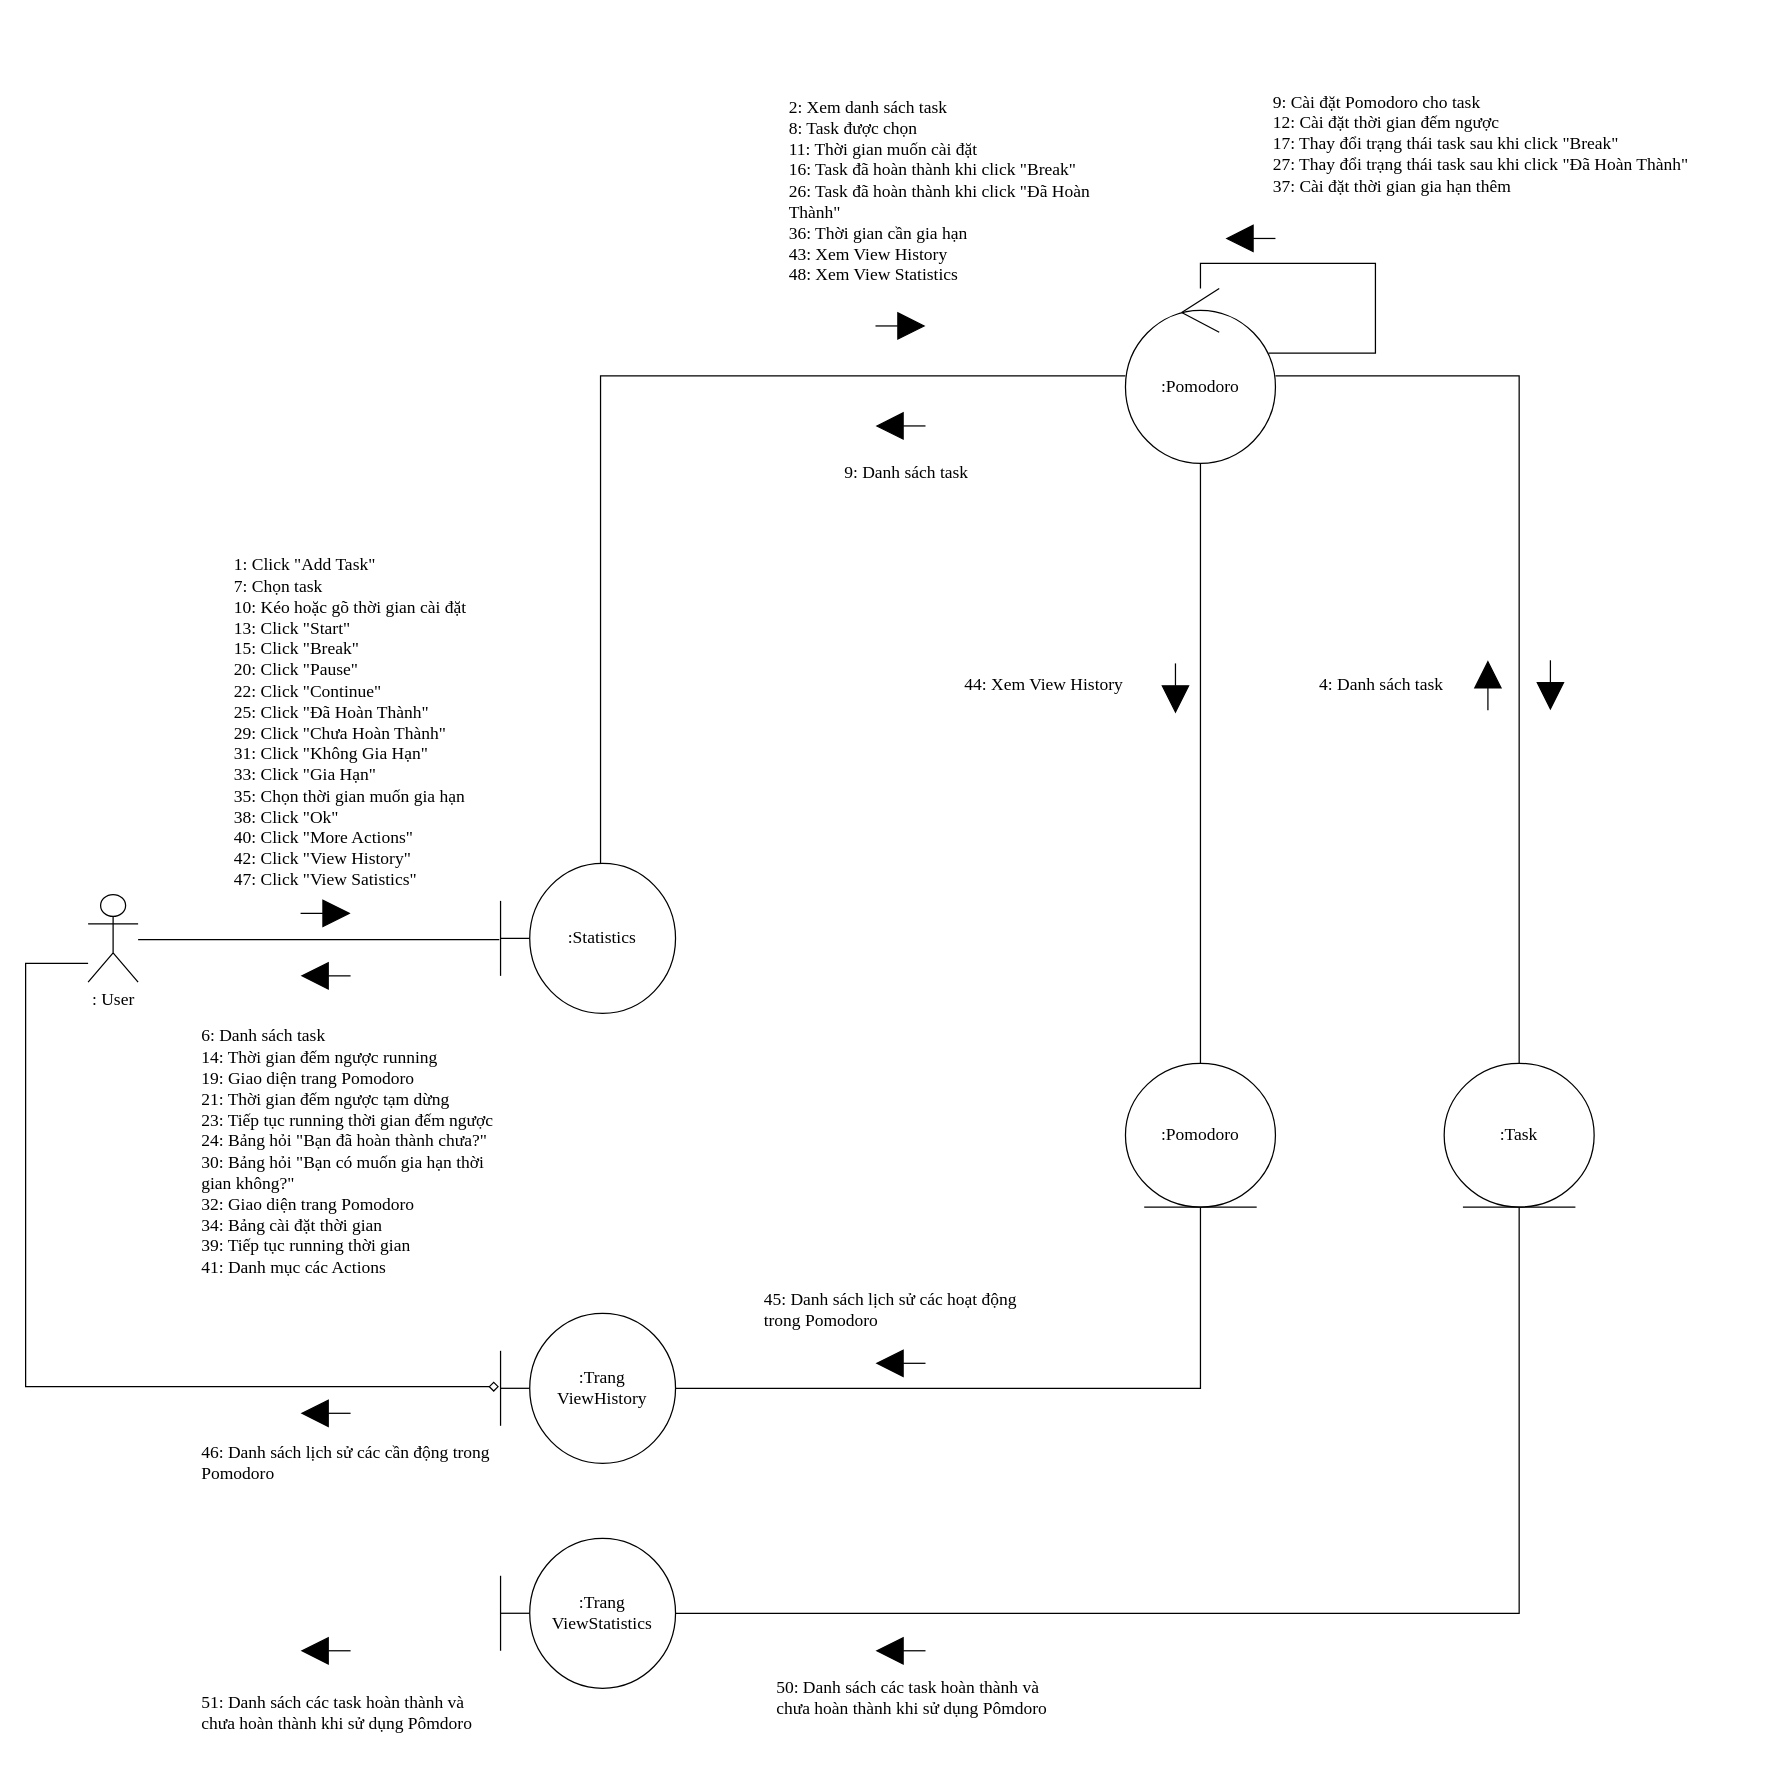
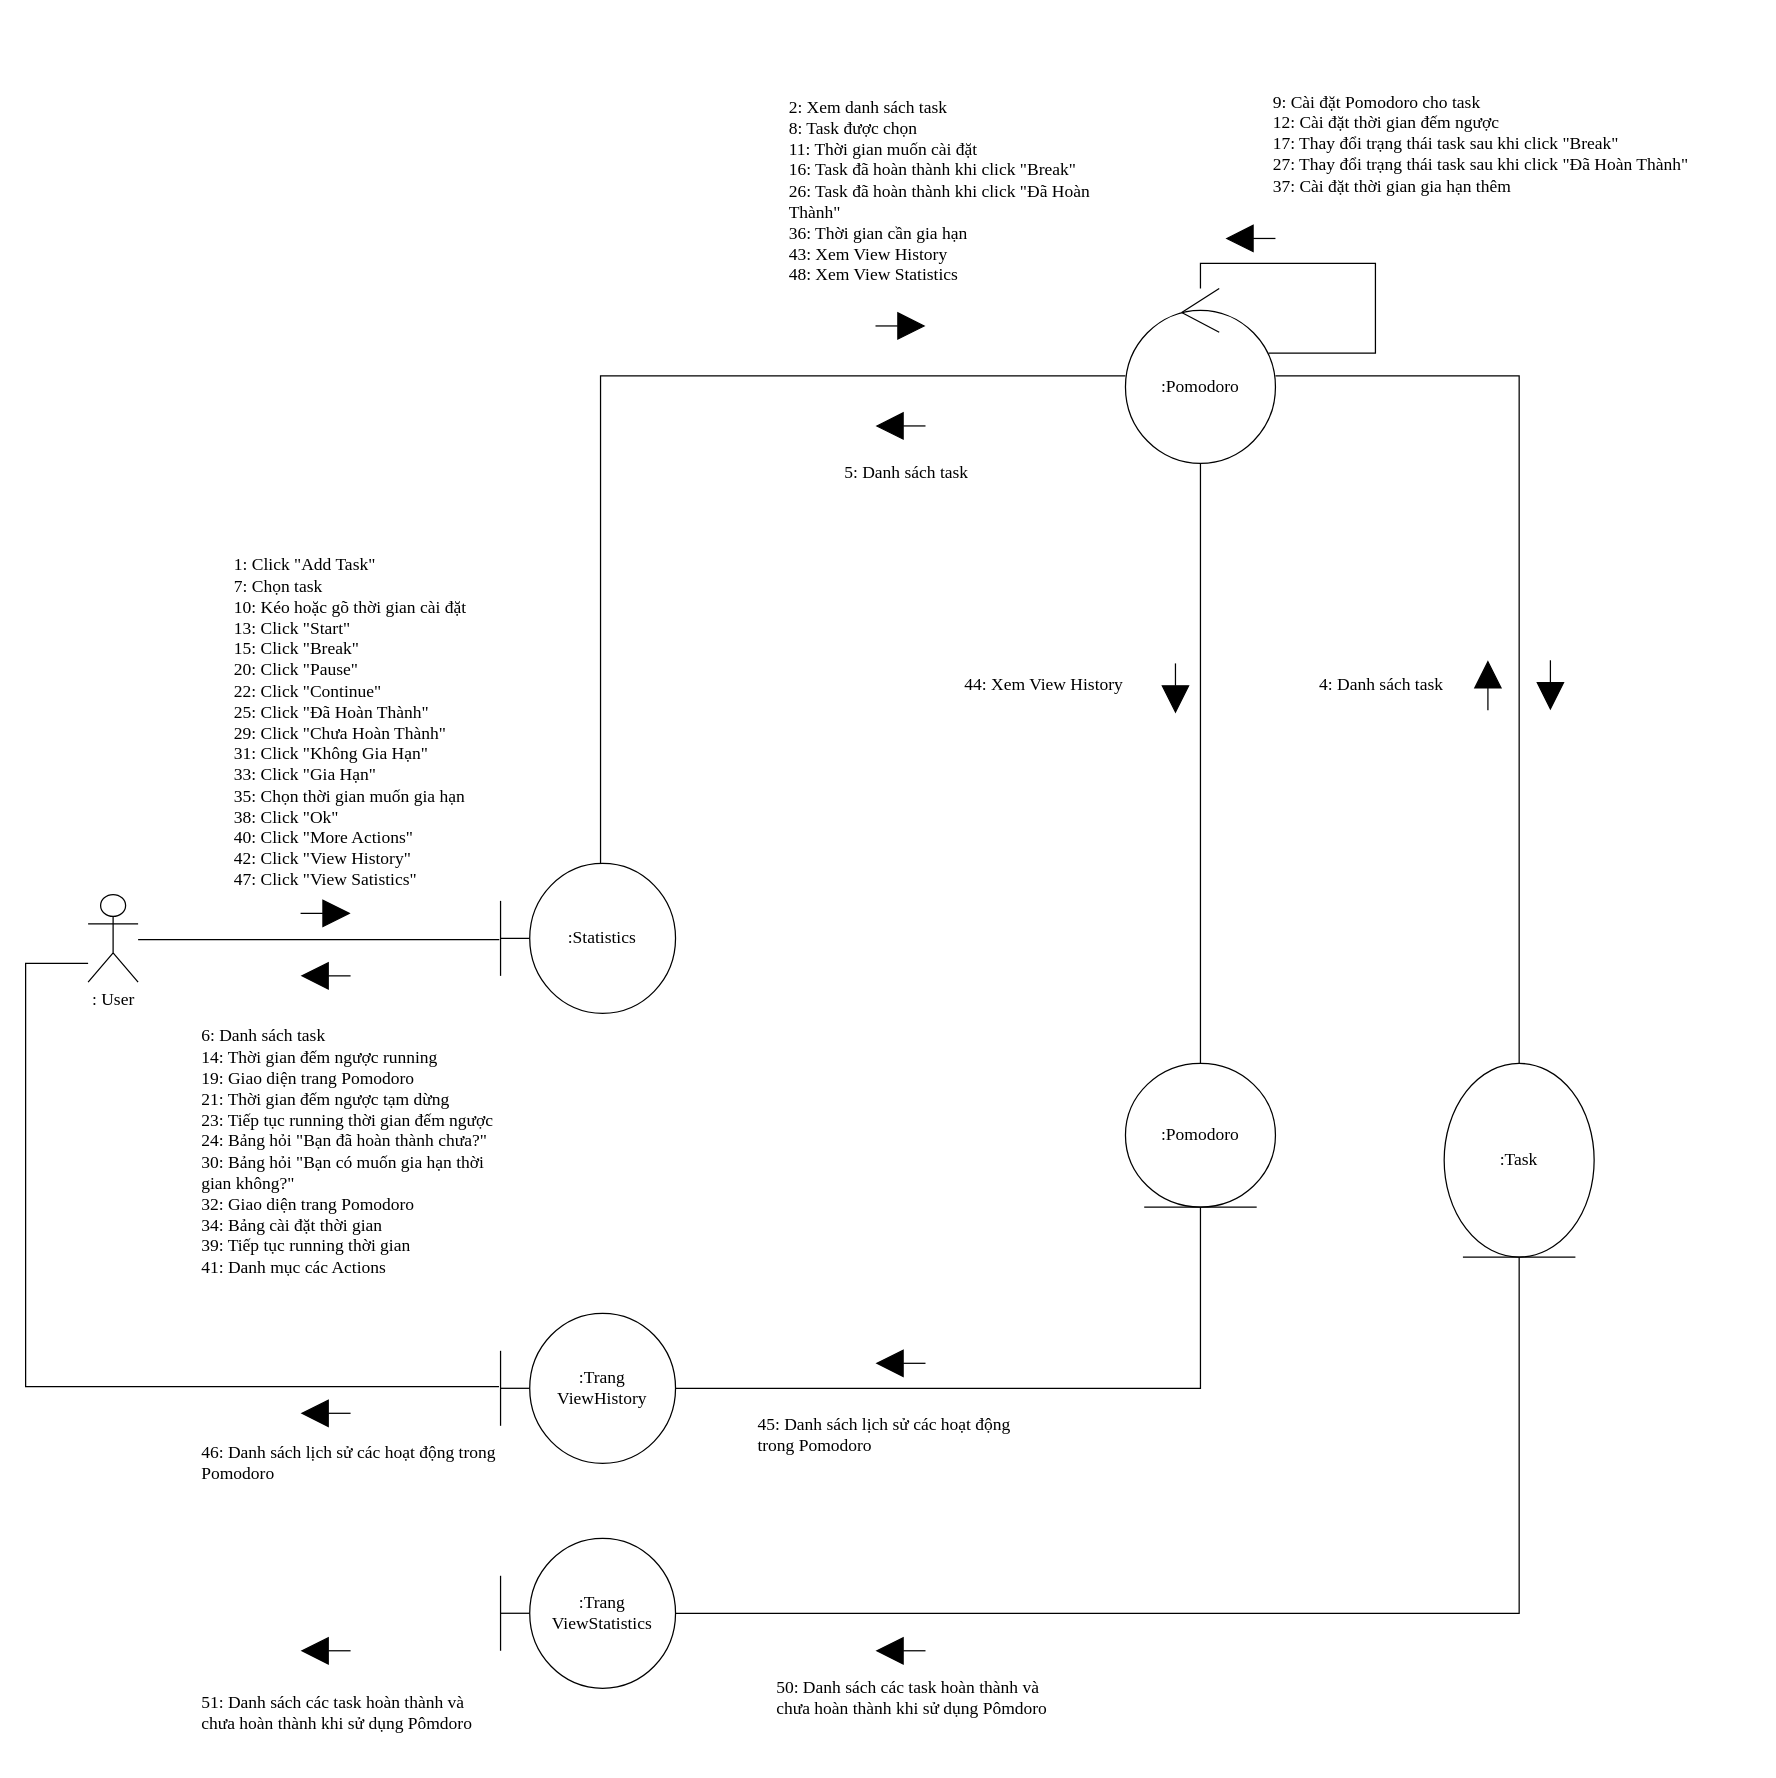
node "9: Danh sách task": label "9: Danh sách task" -> "5: Danh sách task"
node ":Task": size 150x144 -> 150x194
node "45: Danh sách lịch sử các hoạt động trong Pomodoro": moved (907, 1310) -> (901, 1435)
edge ": User" -> ":Trang ViewHistory": arrowhead diamond -> none
node "46: Danh sách lịch sử các cần động trong Pomodoro": label "46: Danh sách lịch sử các cần động trong Pomodoro" -> "46: Danh sách lịch sử các hoạt động trong Pomodoro"
